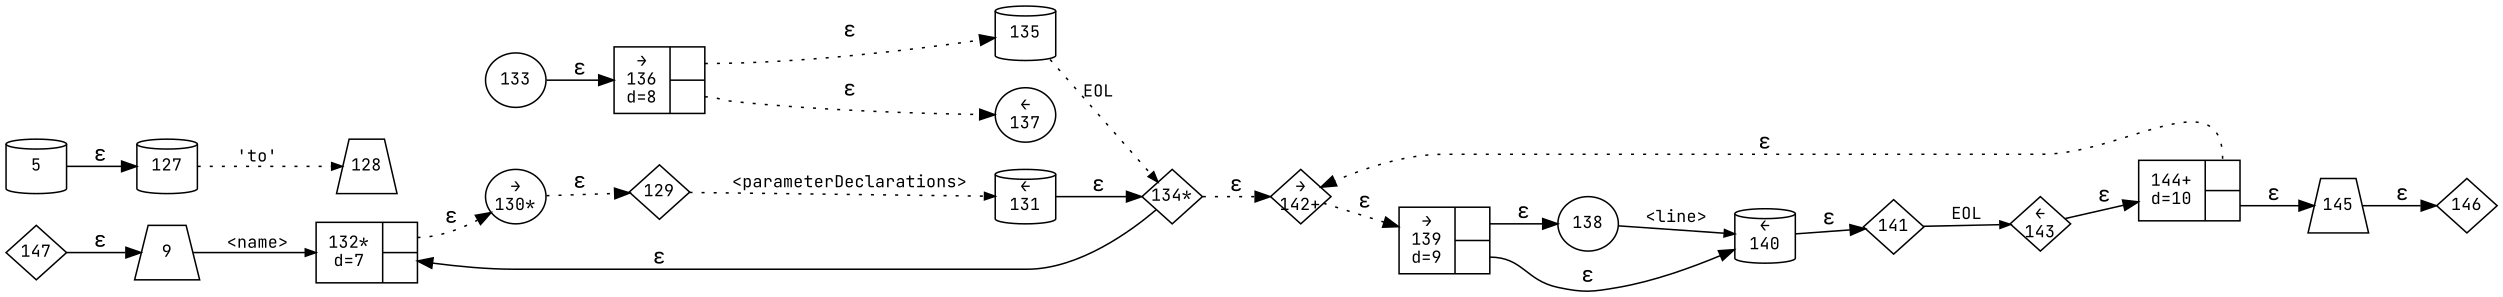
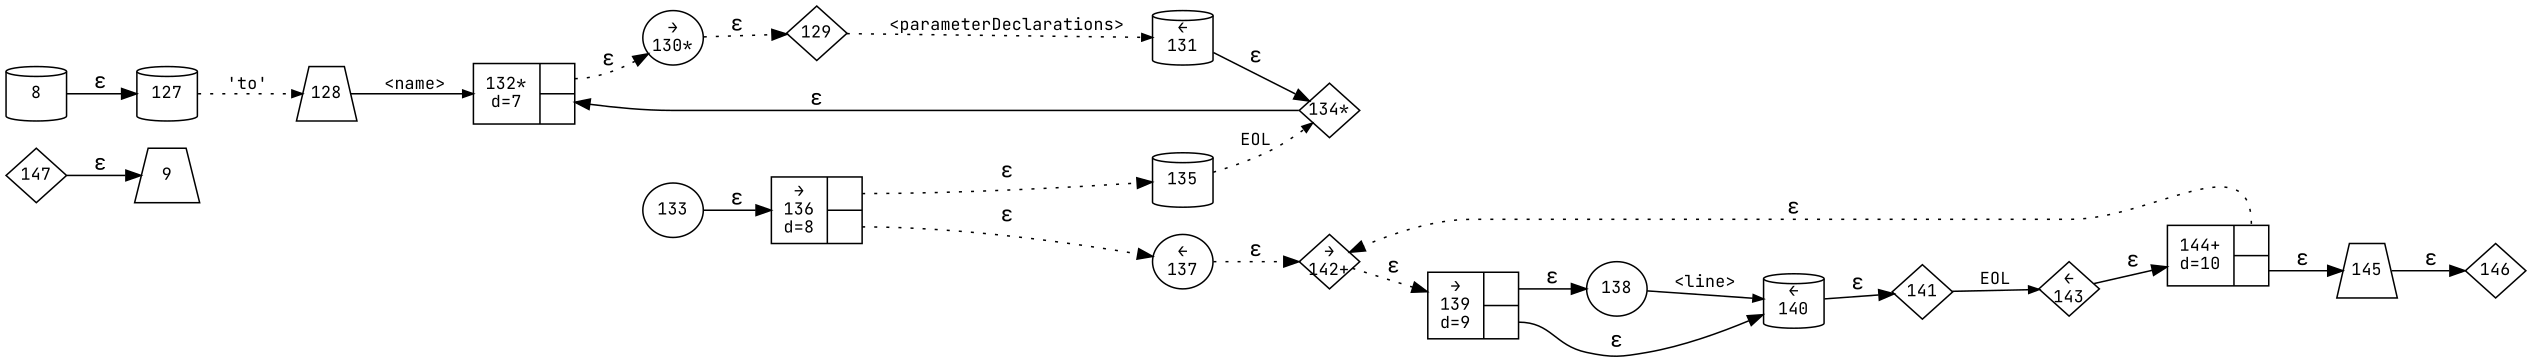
node "5": label "5" -> "8"
edge "134*" -> "→ 142+": now "← 137" -> "→ 142+"
edge "9" -> "132*": now "128" -> "132*"
